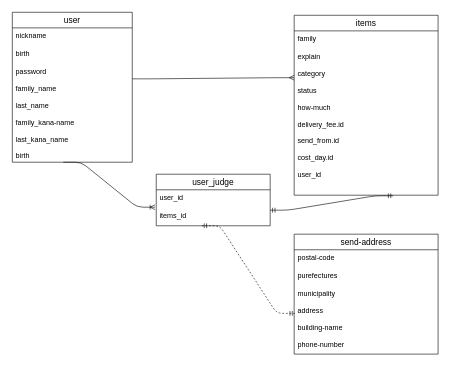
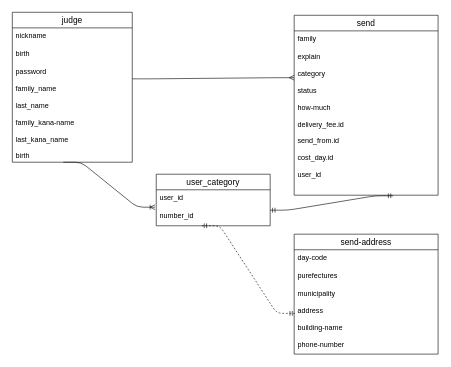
node "user": label "user" -> "judge"
node "items": label "items" -> "send"
node "user_judge": label "user_judge" -> "user_category"
node "items_id": label "items_id" -> "number_id"
node "postal-code": label "postal-code" -> "day-code"
